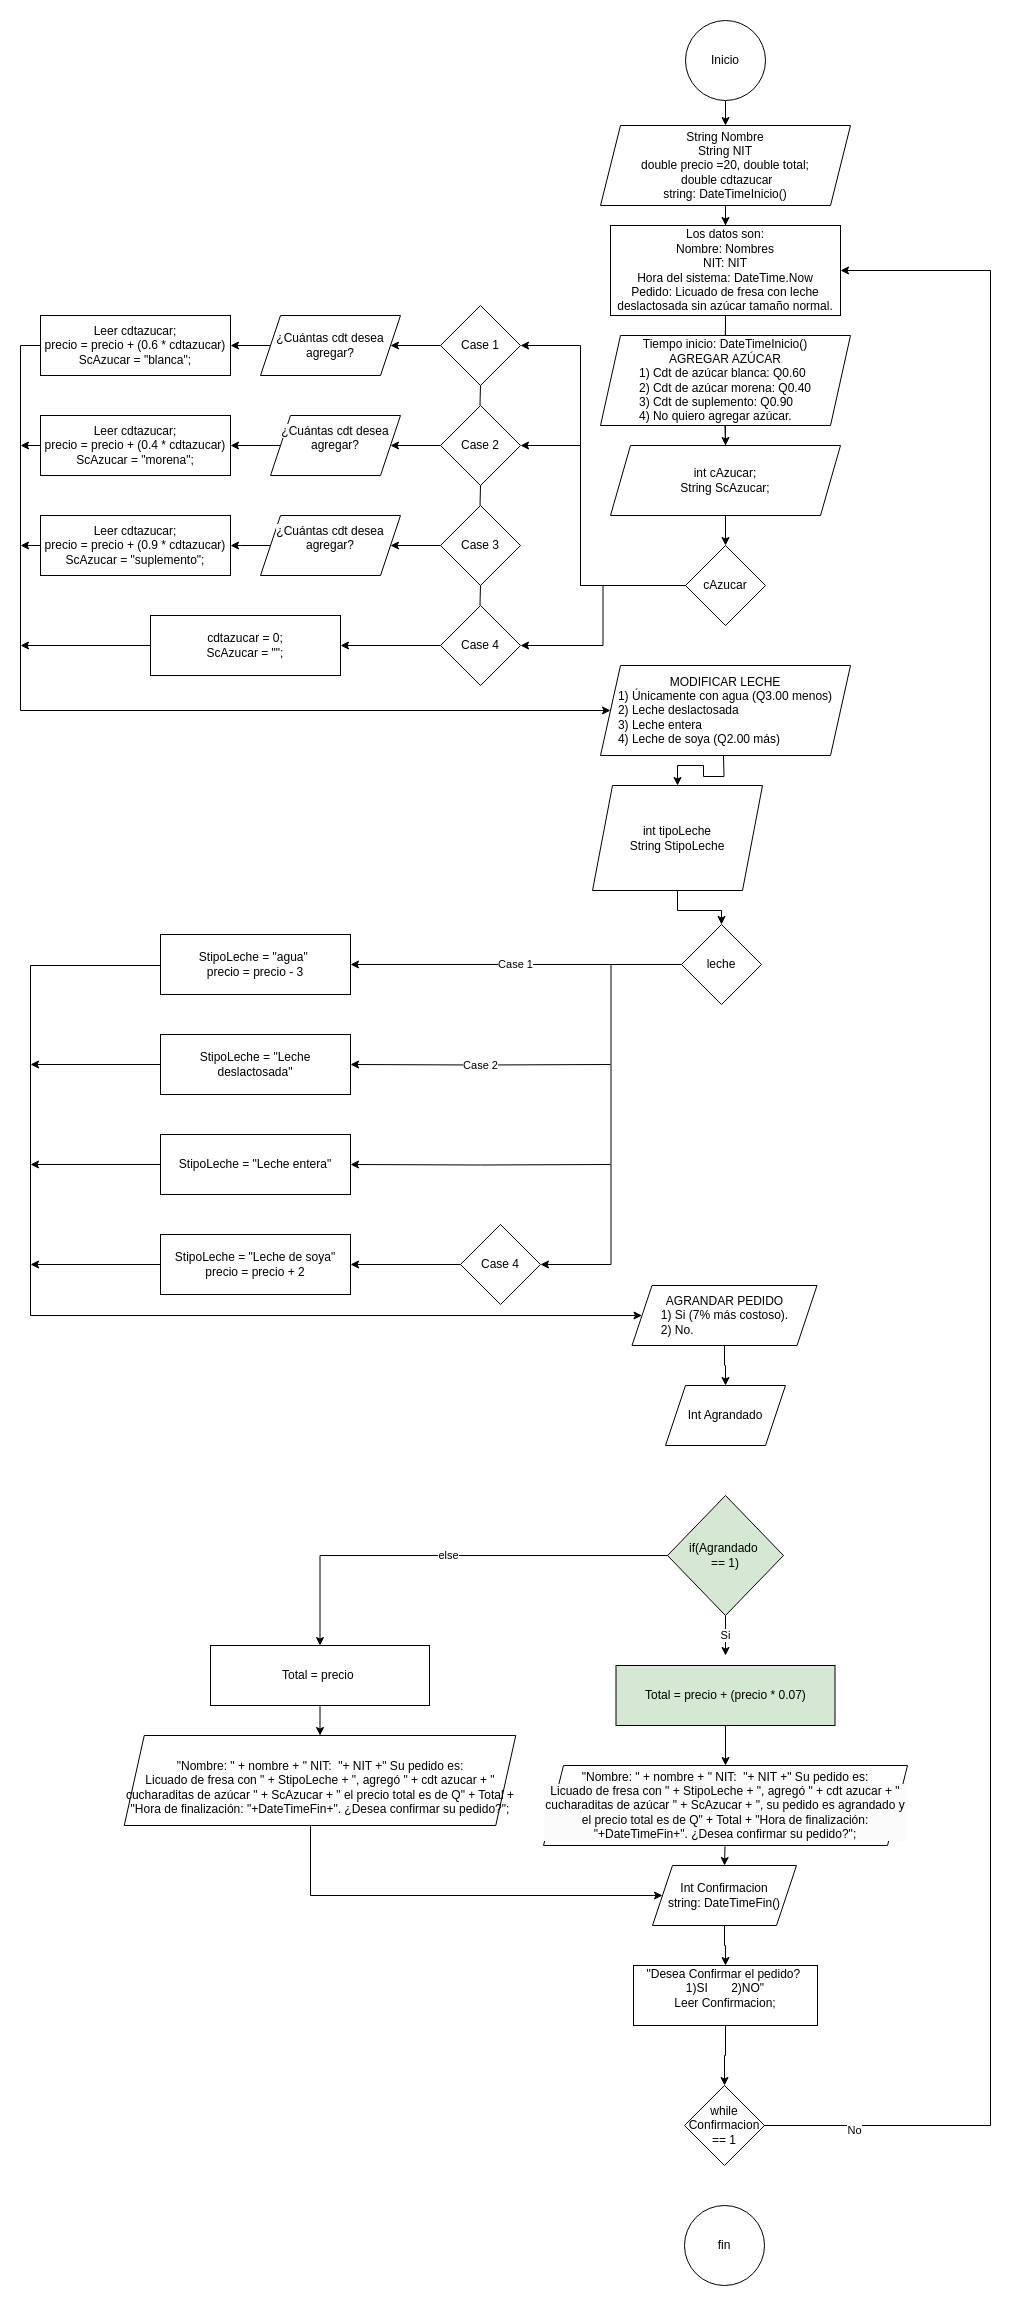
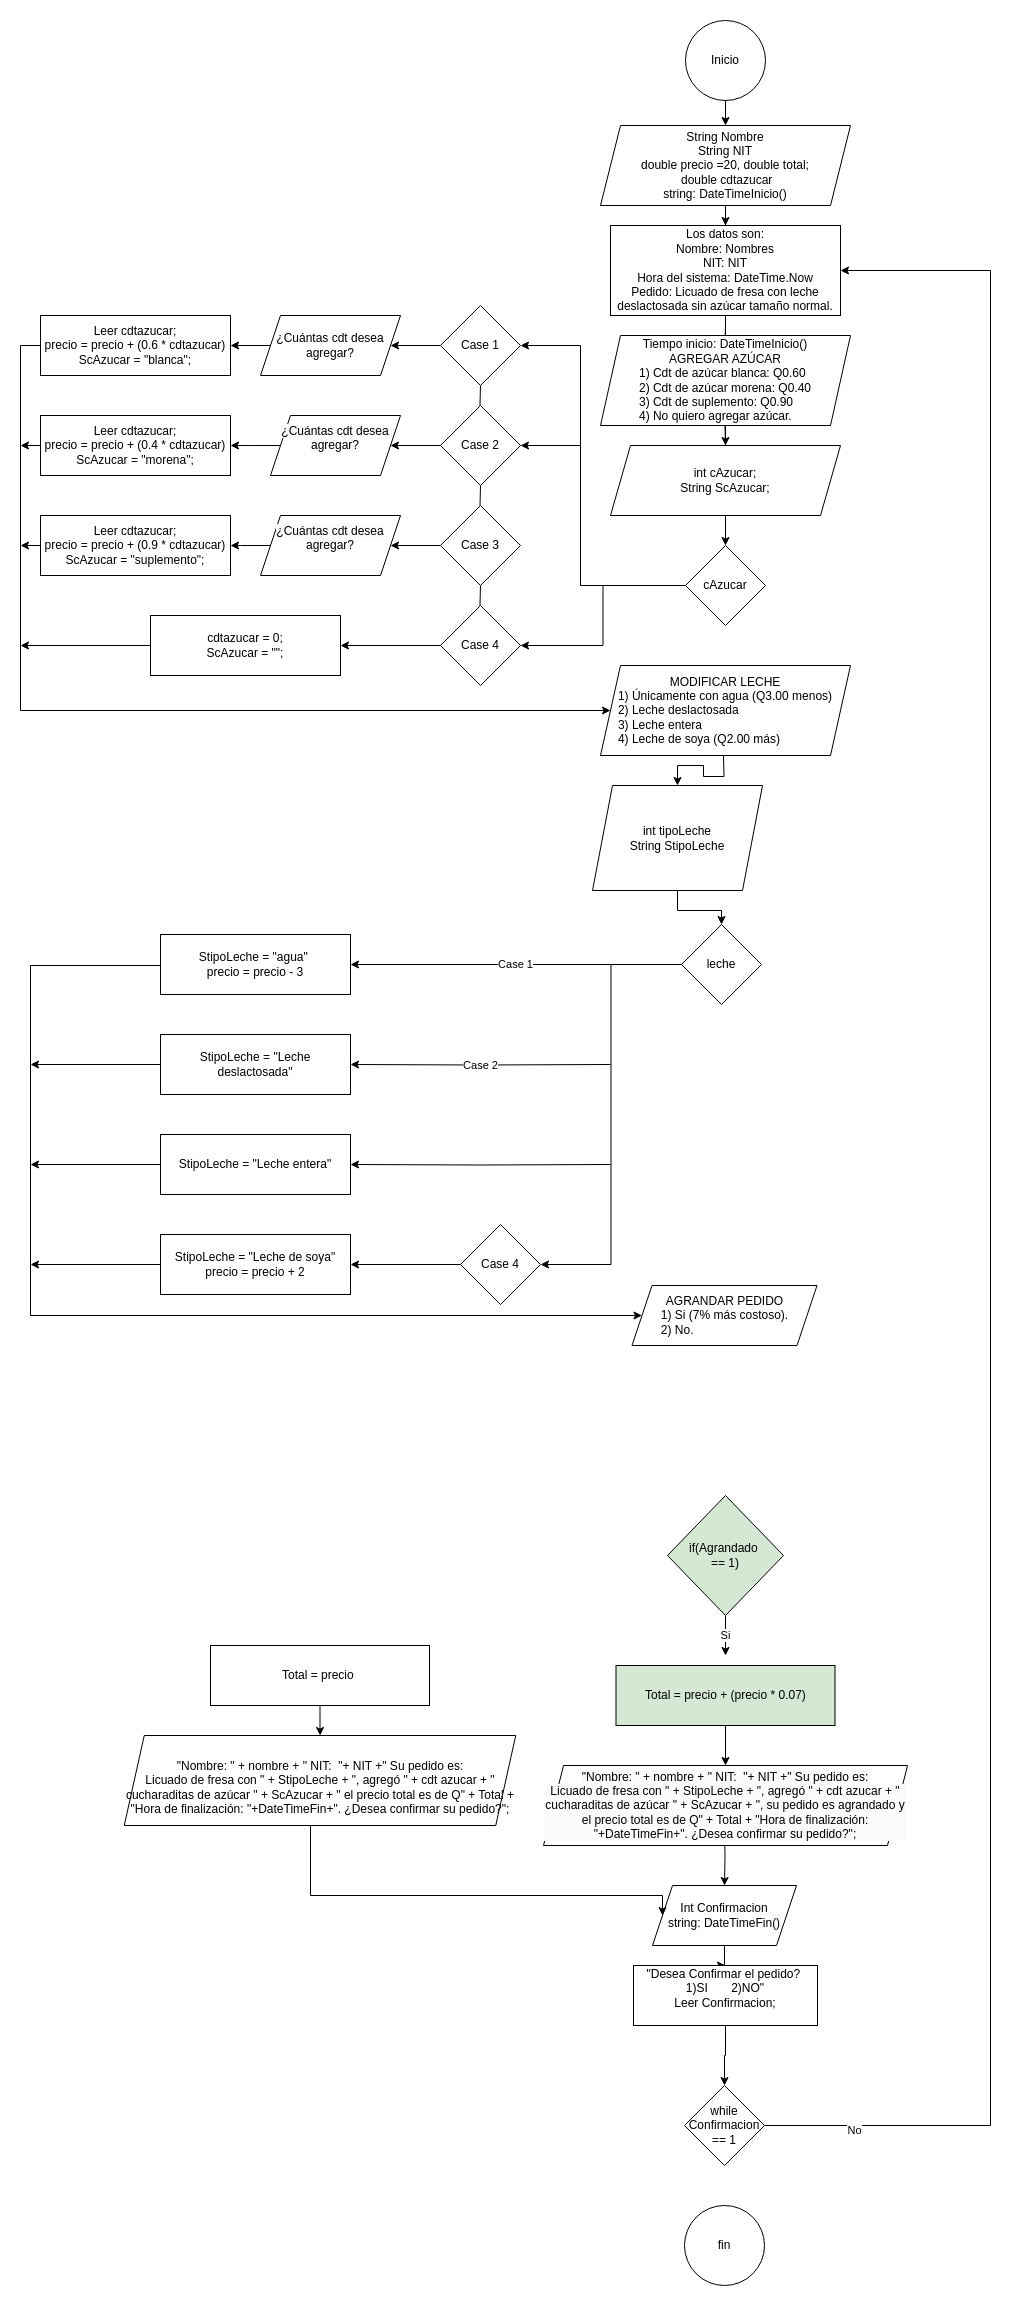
edge "AGRANDAR PEDIDO 1) Si (7% más costoso). 2) No." -> "Int Agrandado": removed
node "Int Agrandado": removed
edge "if(Agrandado == 1)" -> "Total = precio": removed, label "else"
node "Int Confirmacion string: DateTimeFin()": moved (725, 1896) -> (725, 1916)
